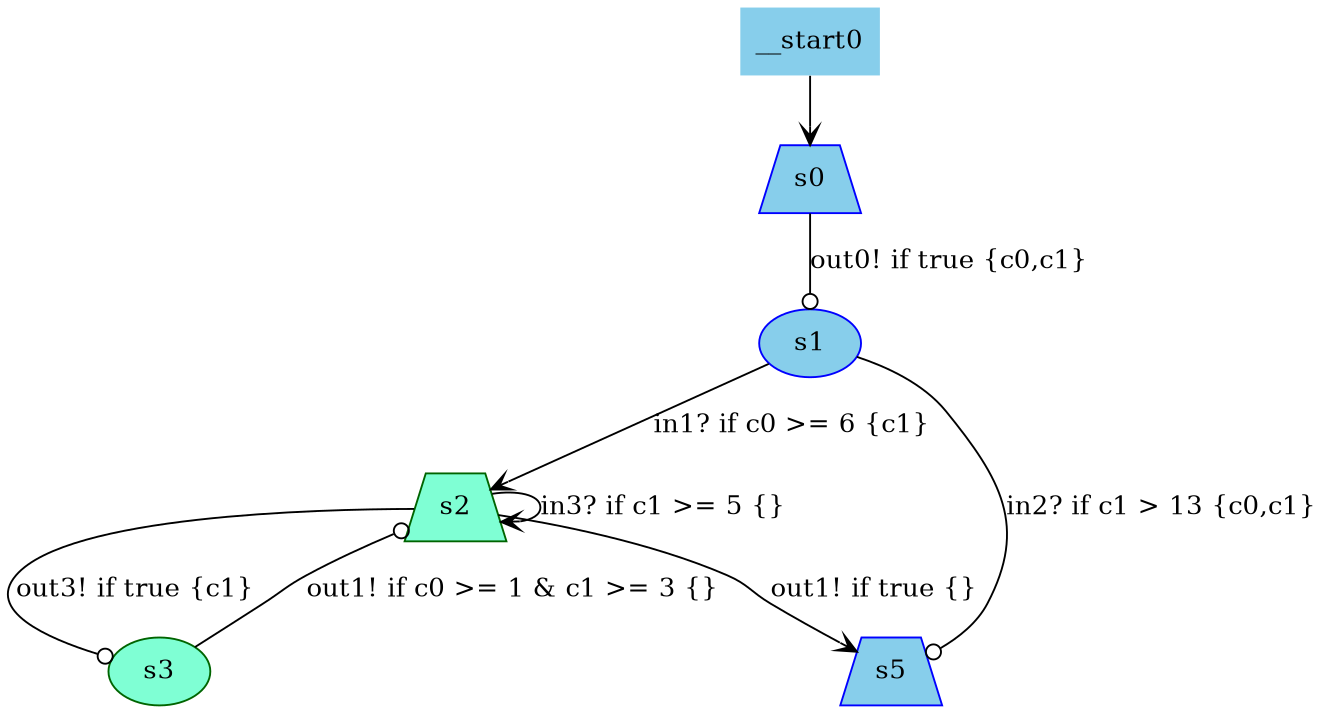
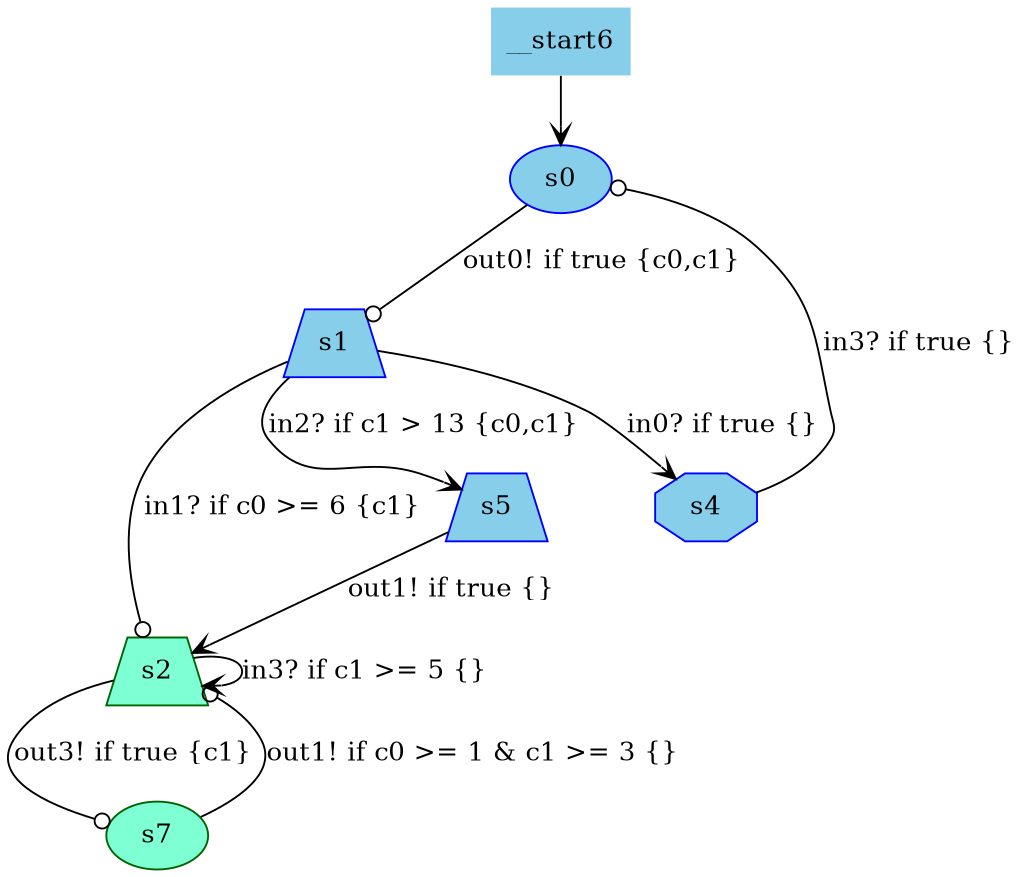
node "__start0": label "__start0" -> "__start6"
node "s0": shape trapezium -> ellipse
node "s1": shape ellipse -> trapezium
edge "s1" -> "s2": arrowhead vee -> odot
edge "s1" -> "s5": arrowhead odot -> vee
node "s4": added
edge "s2" -> "s5": reversed
node "s3": label "s3" -> "s7"
